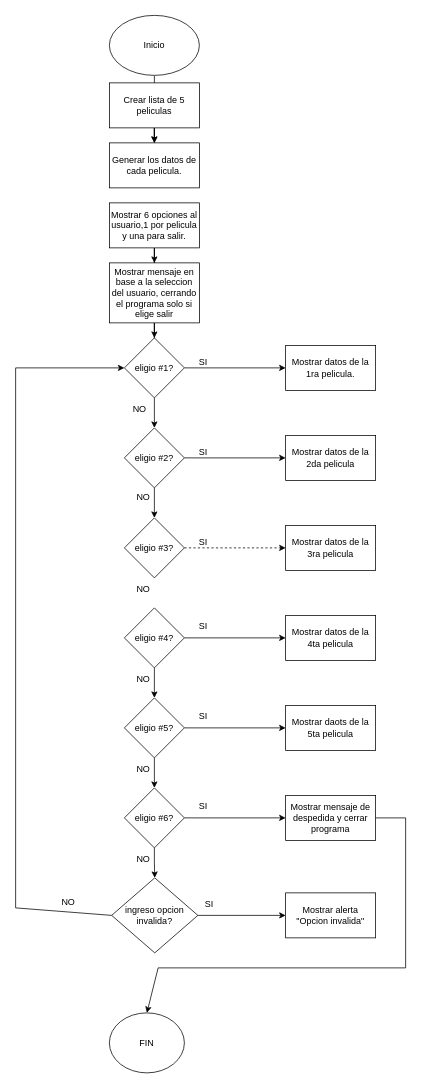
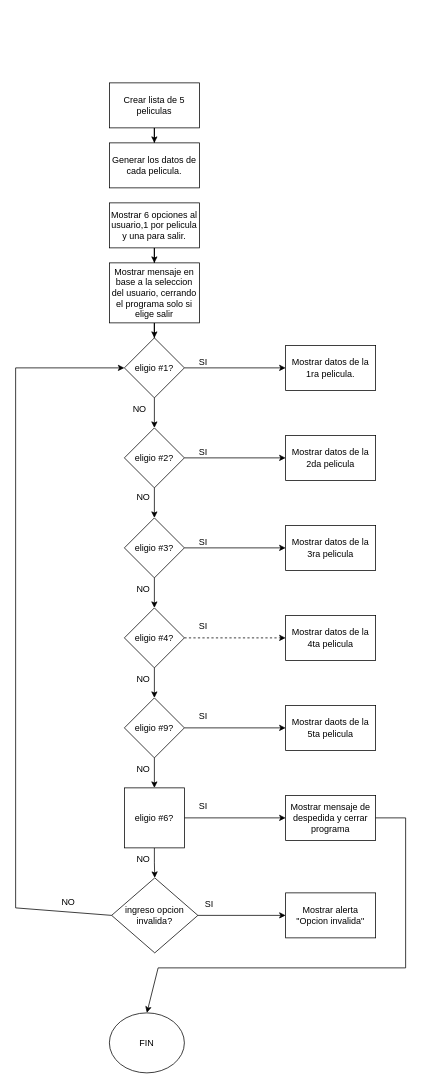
node "Inicio": removed
edge "Inicio" -> "Generar los datos de cada pelicula.": removed
edge "eligio #3?" -> "Mostrar datos de la 3ra pelicula": style dashed -> solid
edge "eligio #3?" -> "eligio #4?": added
edge "eligio #4?" -> "Mostrar datos de la 4ta pelicula": style solid -> dashed
node "eligio #5?": label "eligio #5?" -> "eligio #9?"
node "eligio #6?": shape diamond -> rectangle
